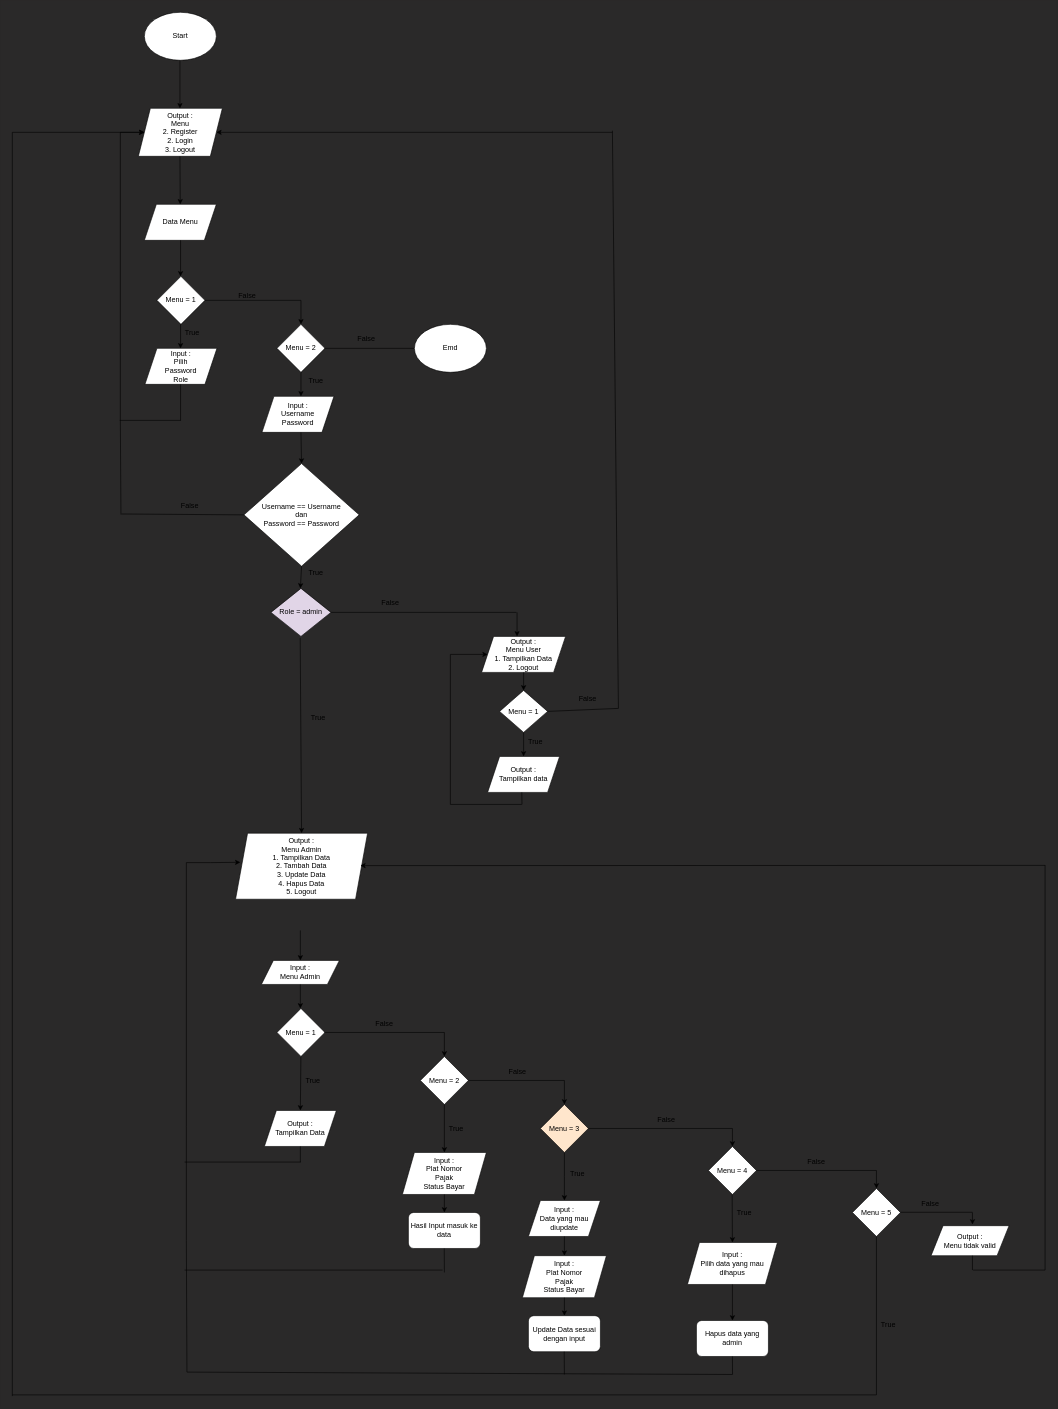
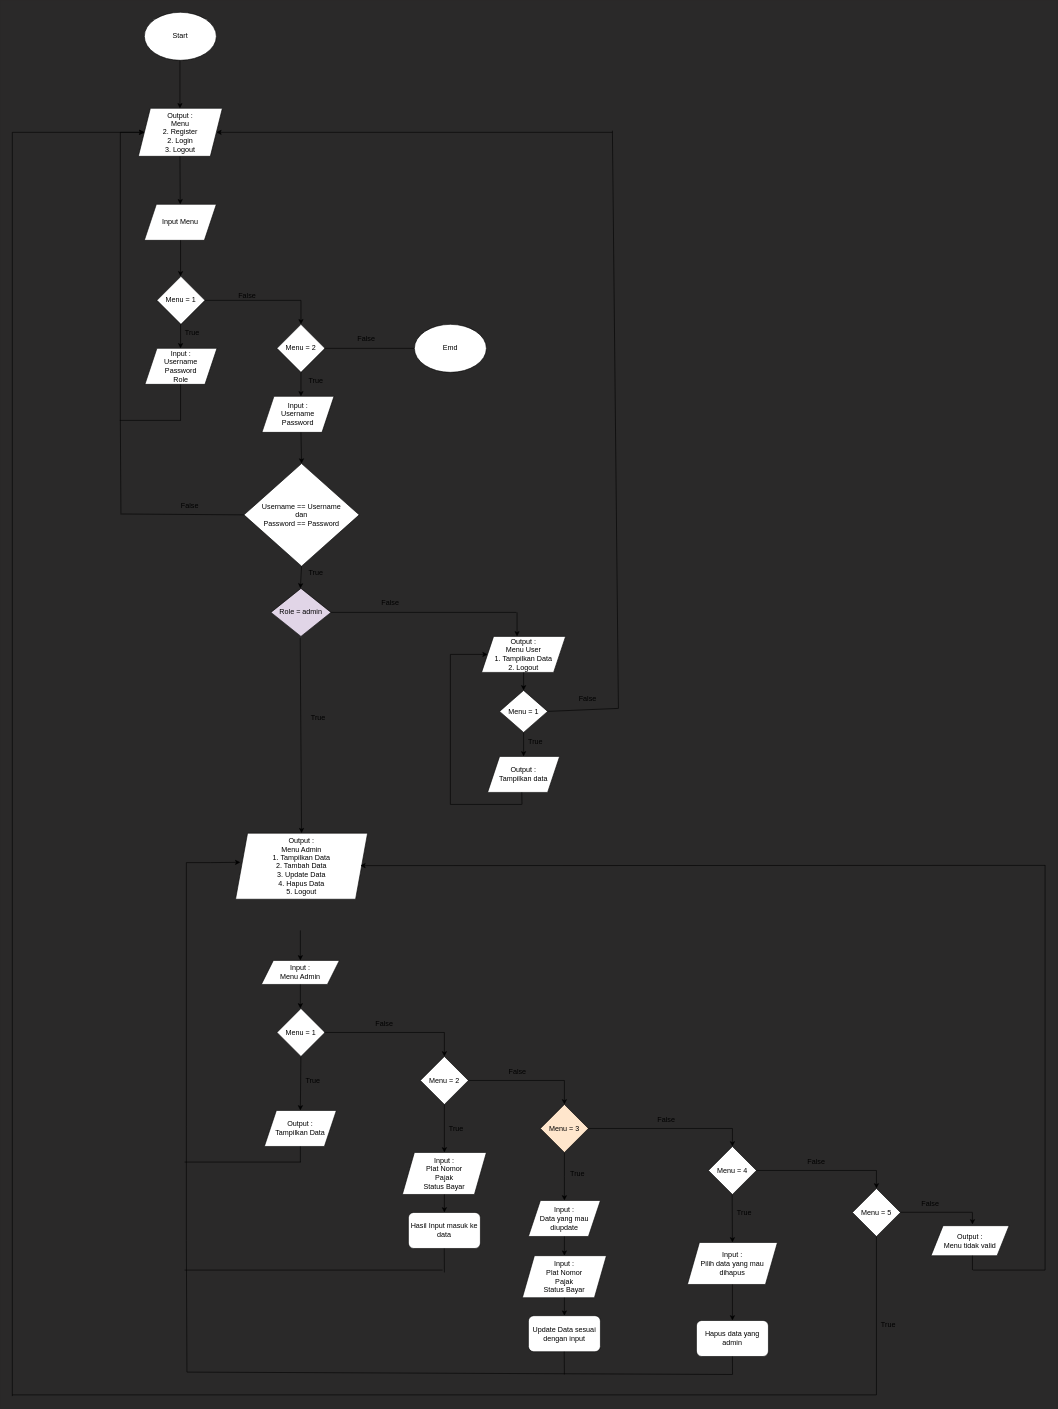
node "Data Menu": label "Data Menu" -> "Input Menu"
node "Input : Pilih Password Role": label "Input : Pilih Password Role" -> "Input : Username Password Role"
